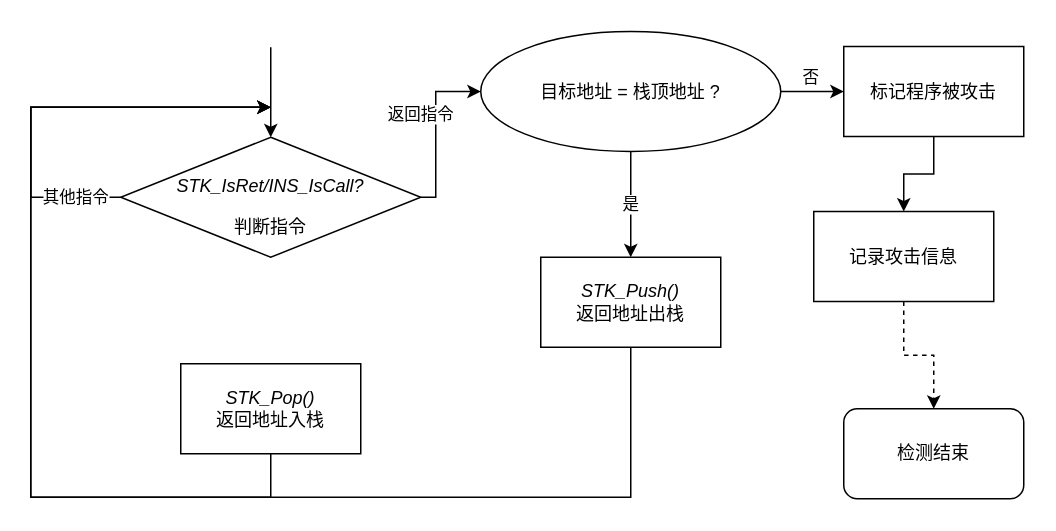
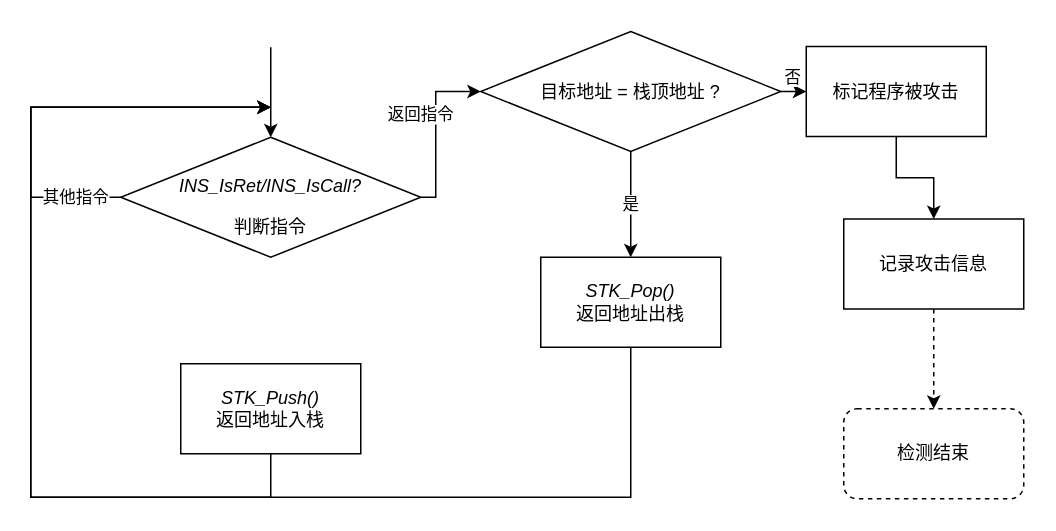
node "目标地址 = 栈顶地址 ?": shape ellipse -> diamond
node "标记程序被攻击": moved (934, 92) -> (896, 92)
node "STK_IsRet/INS_IsCall? 判断指令": label "STK_IsRet/INS_IsCall? 判断指令" -> "INS_IsRet/INS_IsCall? 判断指令"
node "记录攻击信息": moved (904, 257) -> (934, 264)
node "STK_Push() 返回地址出栈": label "STK_Push() 返回地址出栈" -> "STK_Pop() 返回地址出栈"
node "STK_Pop() 返回地址入栈": label "STK_Pop() 返回地址入栈" -> "STK_Push() 返回地址入栈"
node "检测结束": style solid -> dashed
